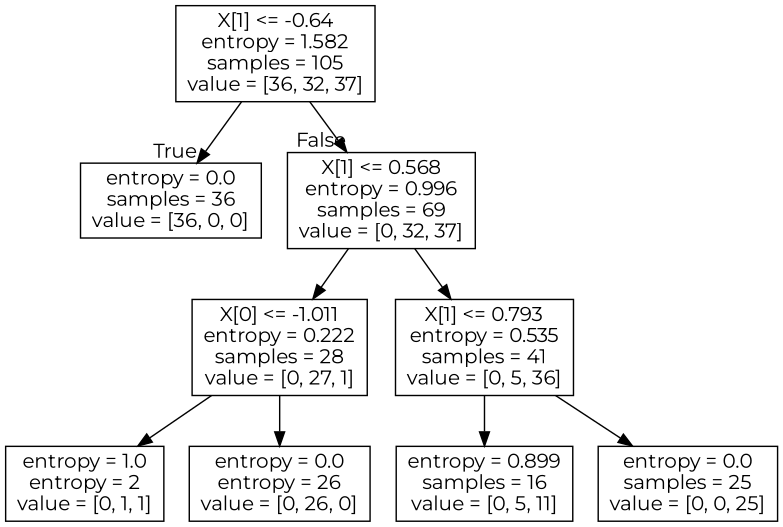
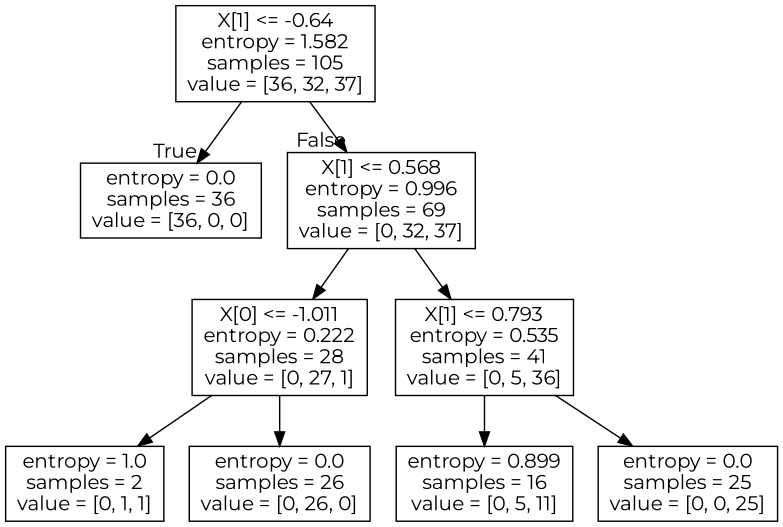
node "entropy = 1.0 entropy = 2 value = [0, 1, 1]": label "entropy = 1.0 entropy = 2 value = [0, 1, 1]" -> "entropy = 1.0 samples = 2 value = [0, 1, 1]"
node "entropy = 0.0 entropy = 26 value = [0, 26, 0]": label "entropy = 0.0 entropy = 26 value = [0, 26, 0]" -> "entropy = 0.0 samples = 26 value = [0, 26, 0]"
